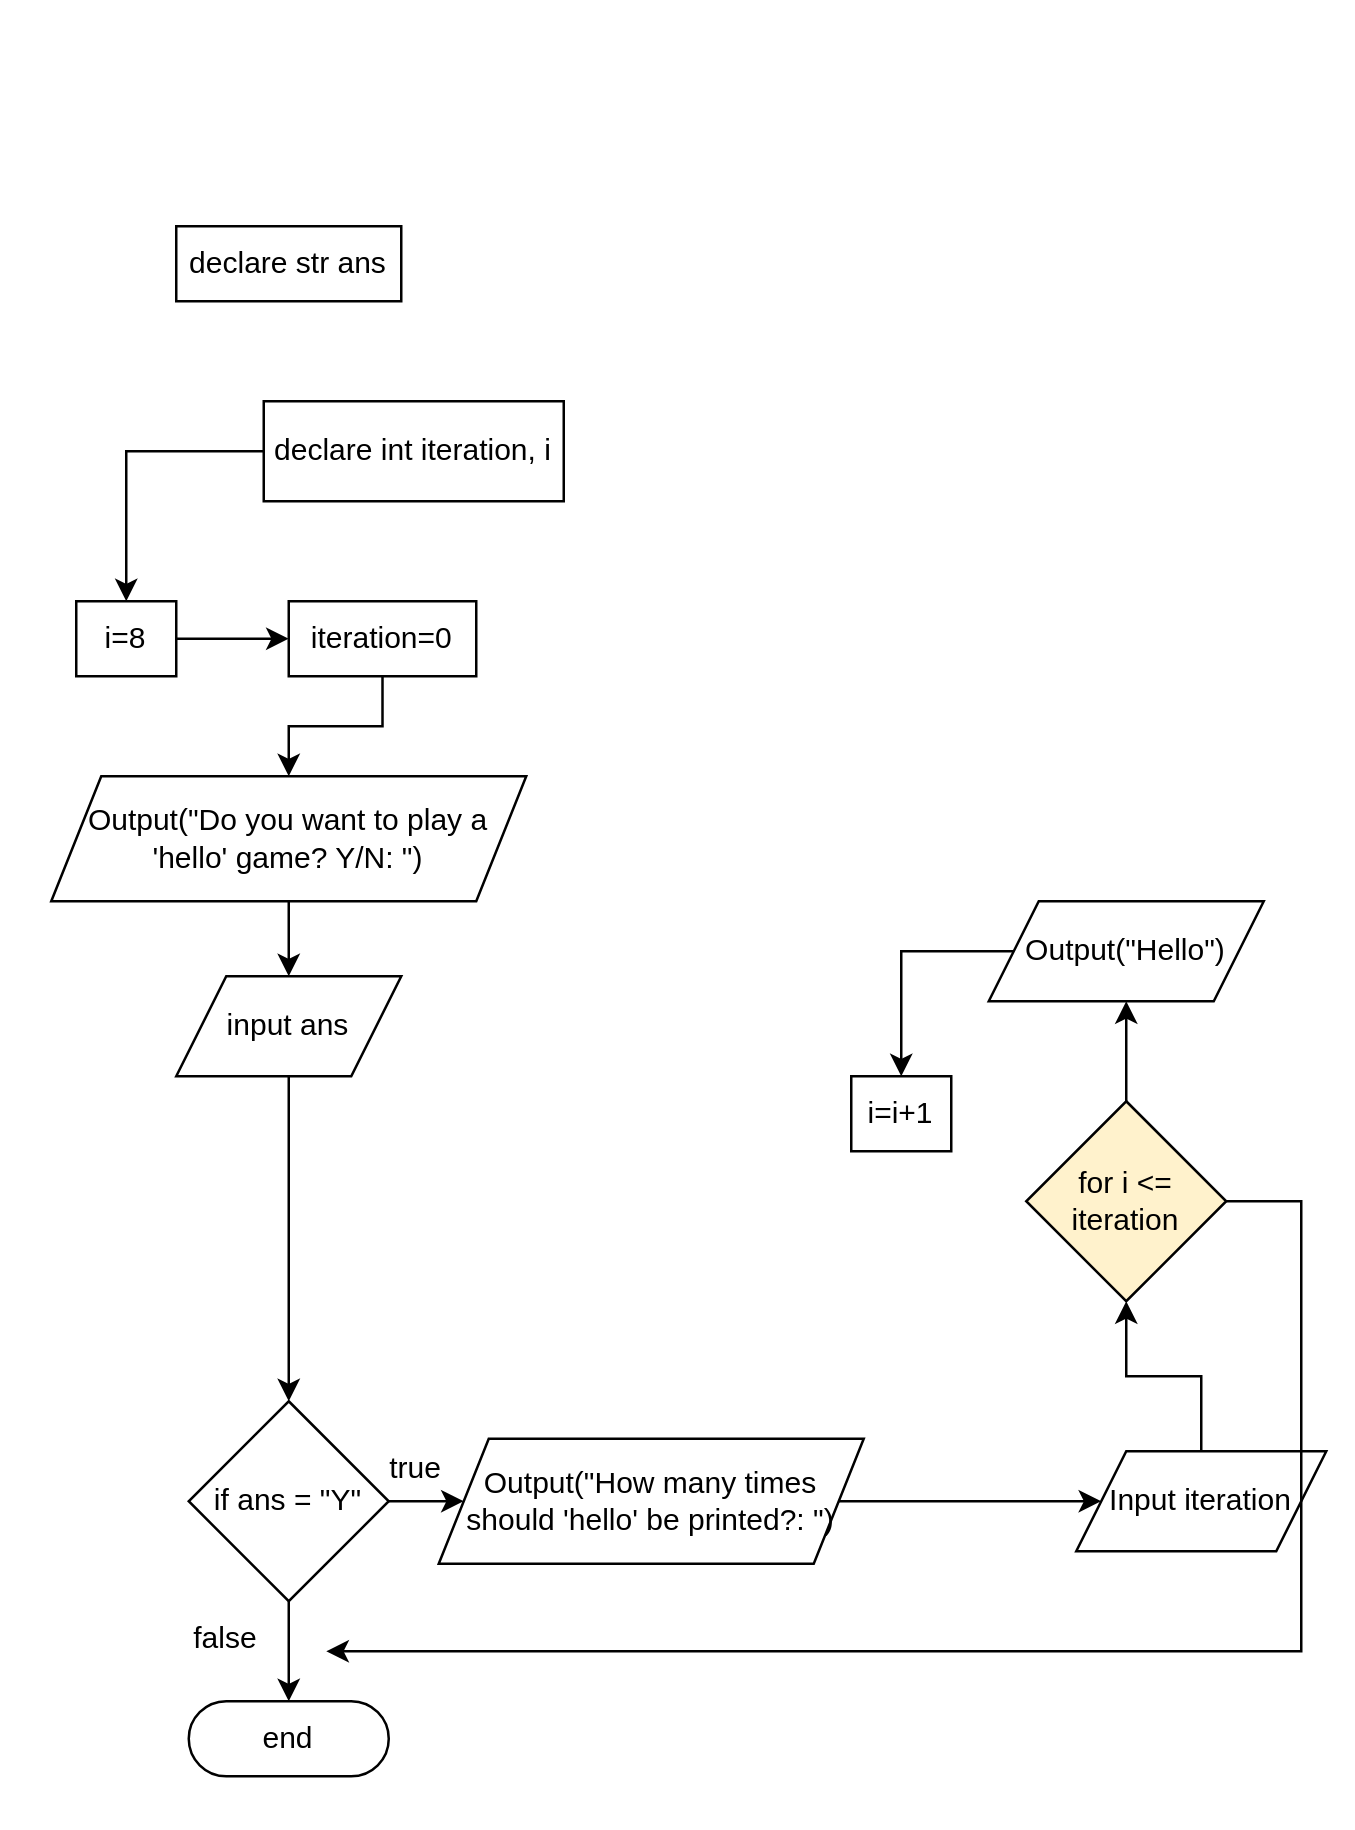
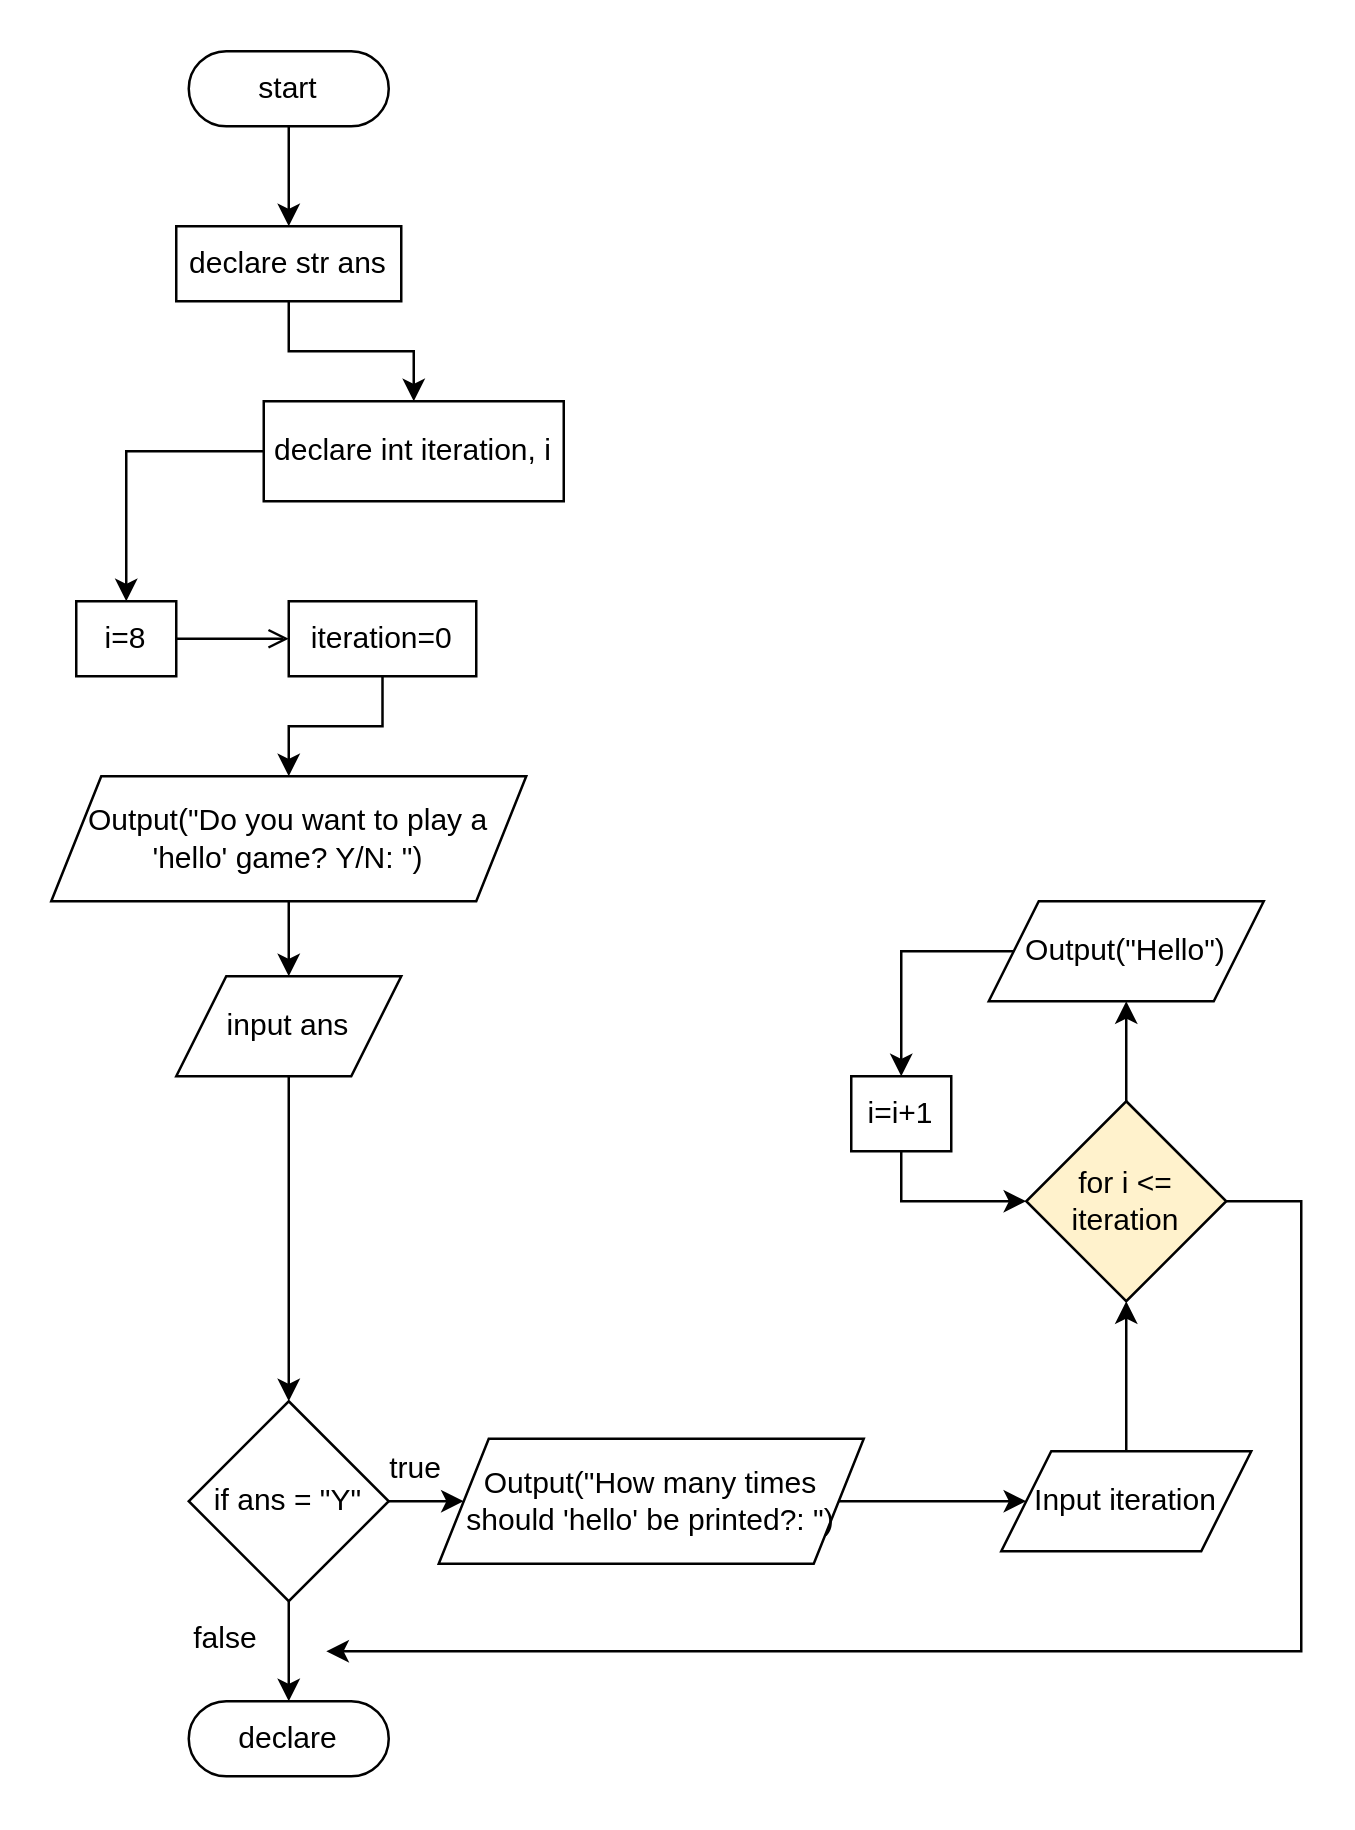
node "start": added
edge "start" -> "declare str ans": added
edge "declare str ans" -> "declare int iteration, i": added
edge "i=8" -> "iteration=0": arrowhead classic -> open
edge "i=i+1" -> "for i <= iteration": added
node "Input iteration": moved (1201, 1501) -> (1126, 1501)
node "end": label "end" -> "declare"
